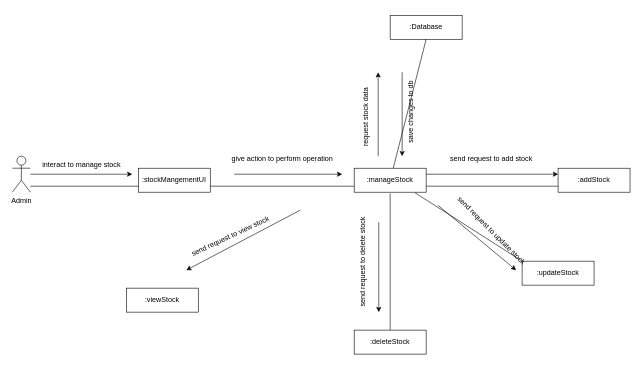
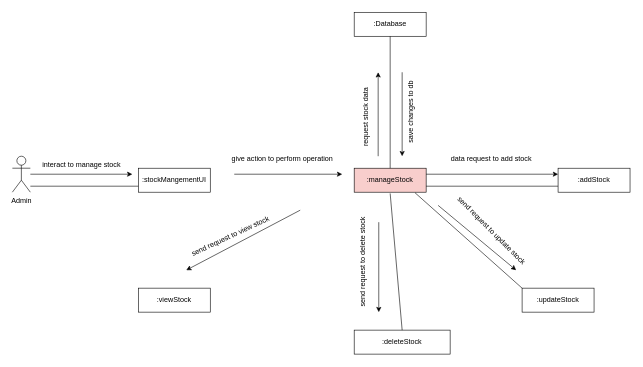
node ":Database": moved (426, 27) -> (390, 24)
node "send request to add stock": label "send request to add stock" -> "data request to add stock"
node ":manageStock": fillcolor #ffffff -> #f8cecc
edge ":stockMangementUI" -- ":manageStock": removed
node ":updateStock": moved (558, 273) -> (558, 300)
node ":viewStock": moved (162, 300) -> (174, 300)
node ":deleteStock": size 72x24 -> 96x24
